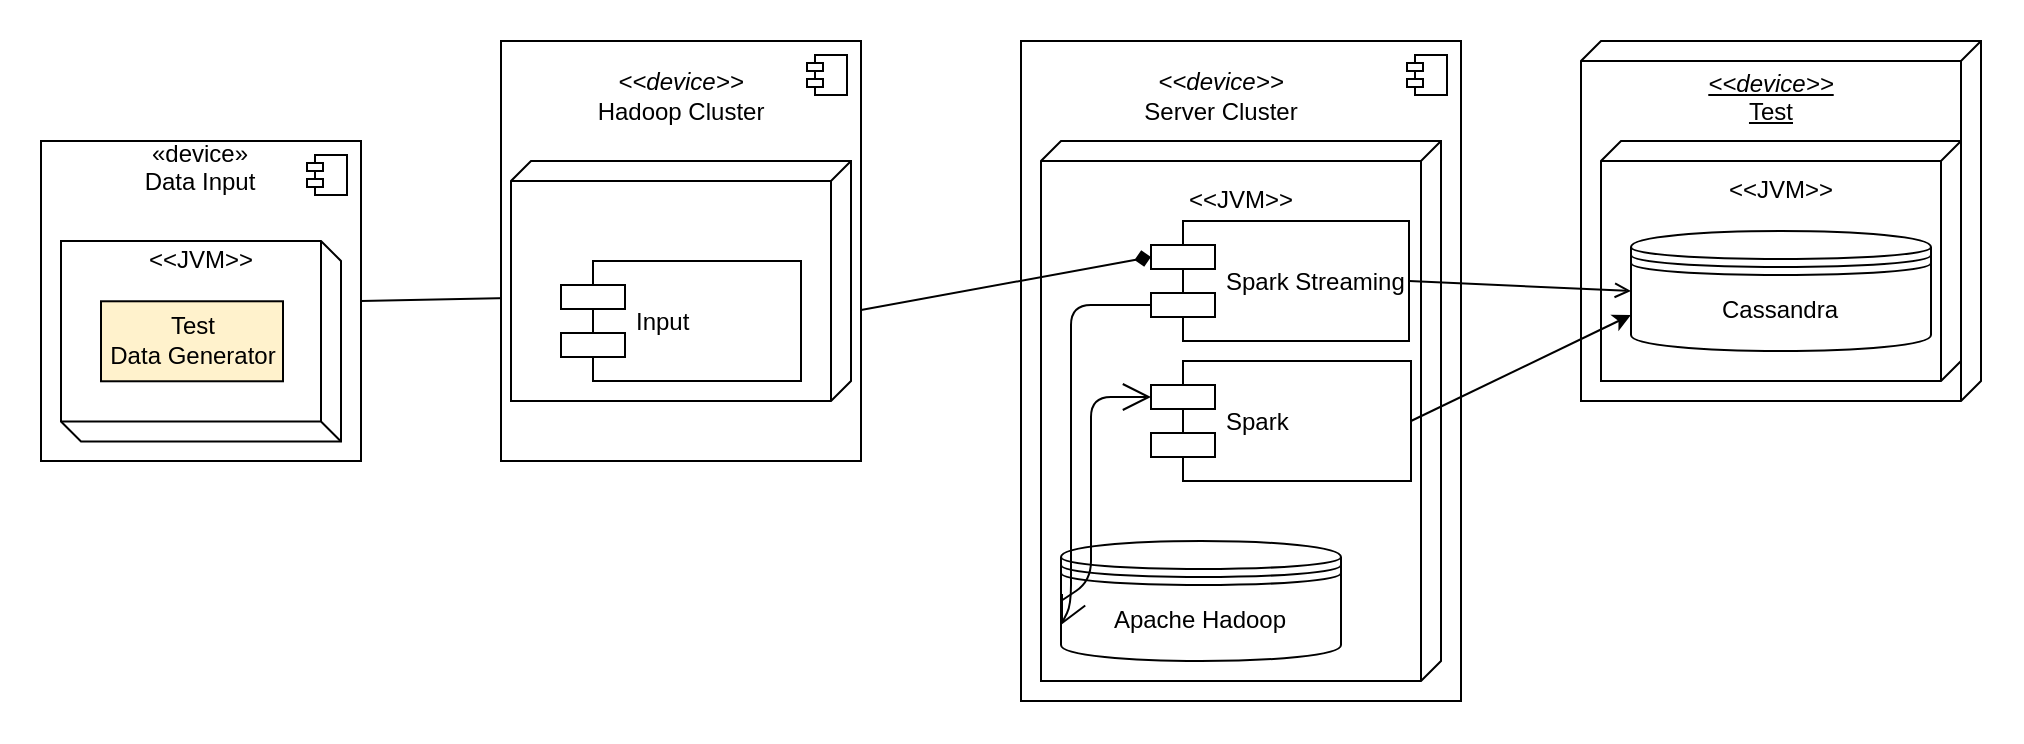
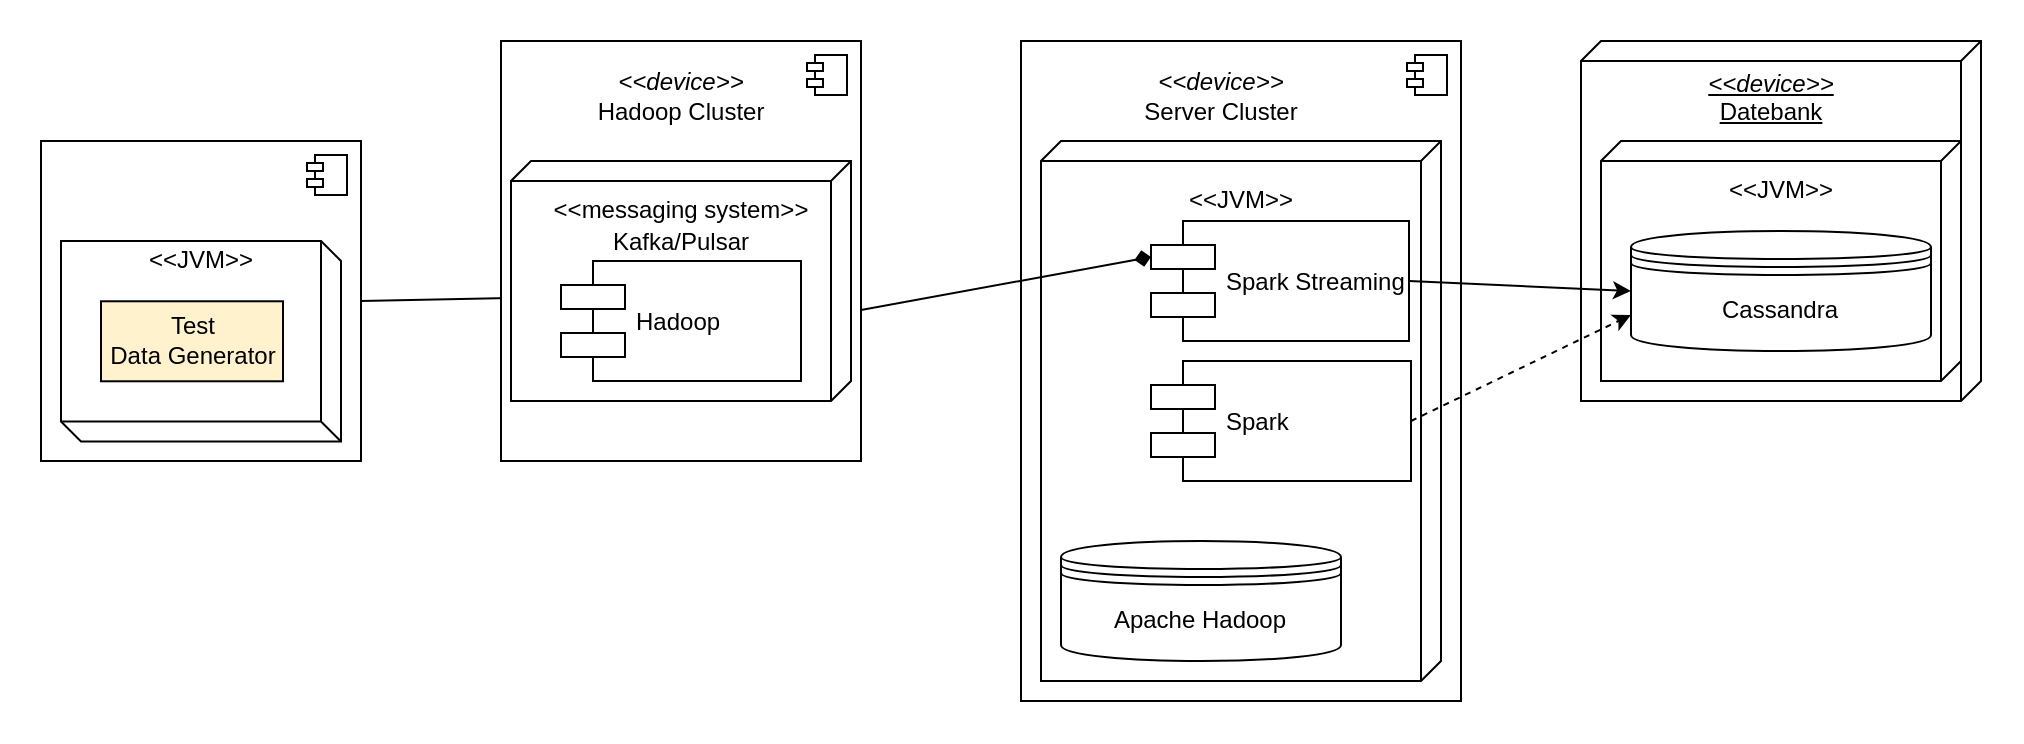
node "<<device>> Test": label "<<device>> Test" -> "<<device>> Datebank"
node "«device» Data Input": removed
node "<<messaging system>> Kafka/Pulsar": added
edge "Spark Streaming" -> "Cassandra": arrowhead open -> classic
node "Input": label "Input" -> "Hadoop"
edge "Spark" -> "Cassandra": style solid -> dashed
edge "Spark Streaming" -> "Apache Hadoop": removed
edge "Apache Hadoop" -> "Spark": removed
